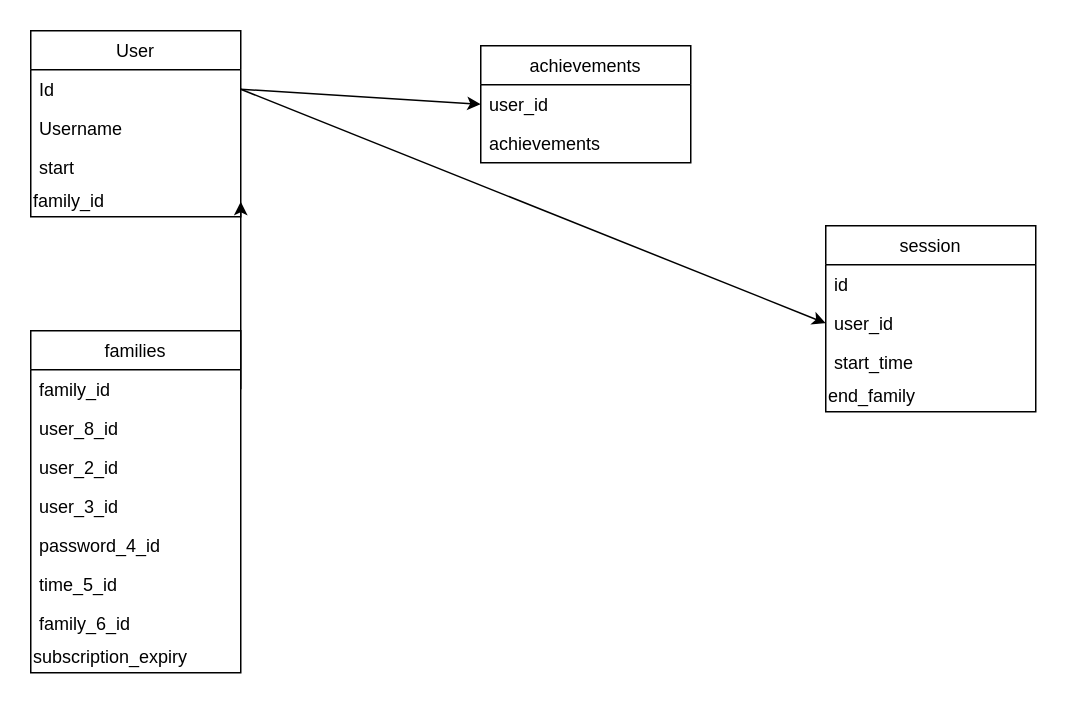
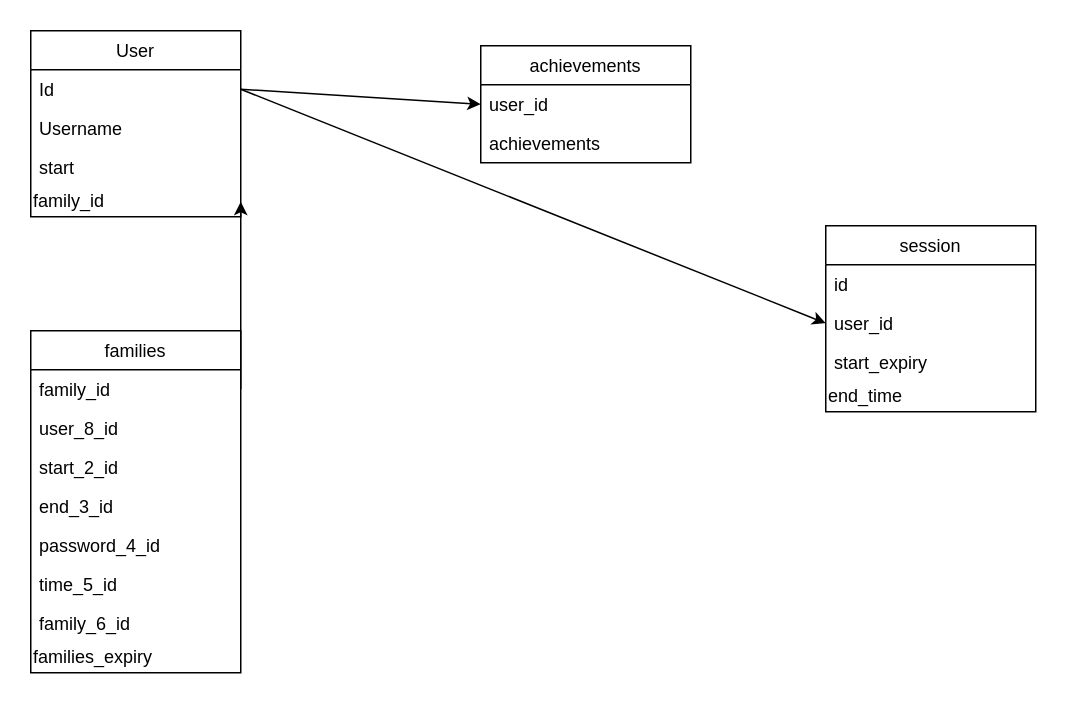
node "start_time": label "start_time" -> "start_expiry"
node "end_family": label "end_family" -> "end_time"
node "user_2_id": label "user_2_id" -> "start_2_id"
node "user_3_id": label "user_3_id" -> "end_3_id"
node "subscription_expiry": label "subscription_expiry" -> "families_expiry"
